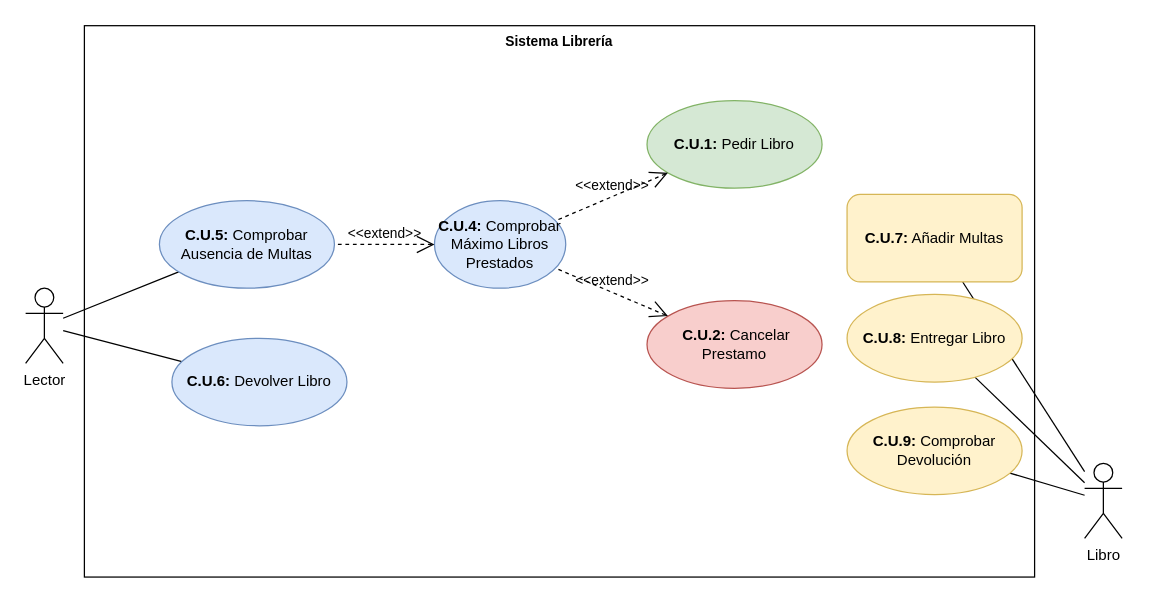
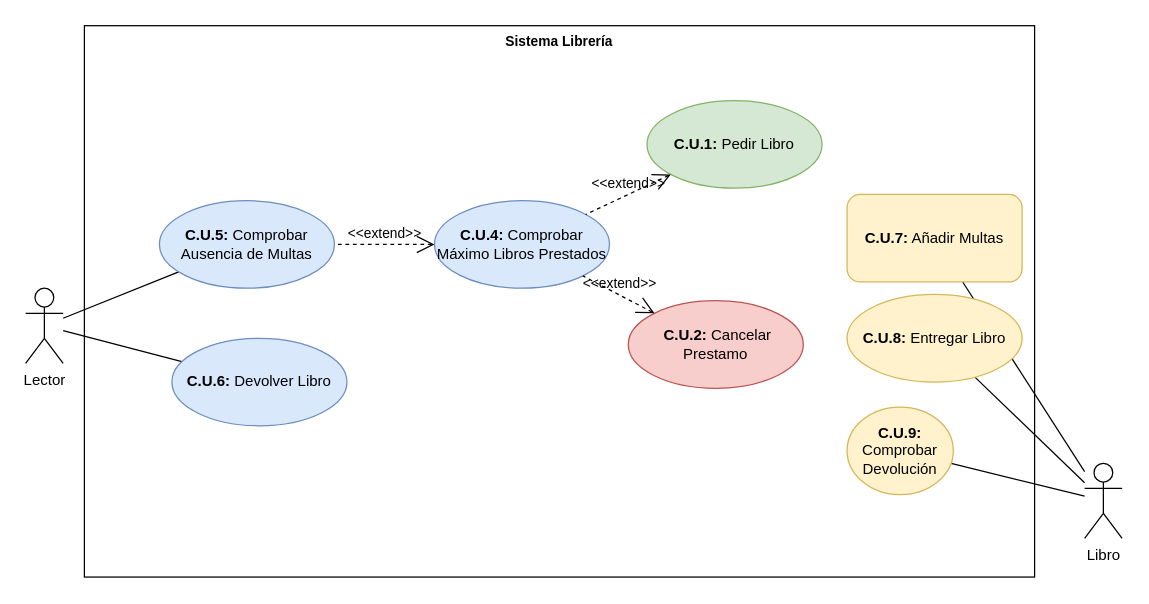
node "C.U.4: Comprobar Máximo Libros Prestados": size 131x88 -> 175x88
node "C.U.2: Cancelar Prestamo": moved (734, 344) -> (716, 344)
node "C.U.9: Comprobar Devolución": size 175x88 -> 106x88
